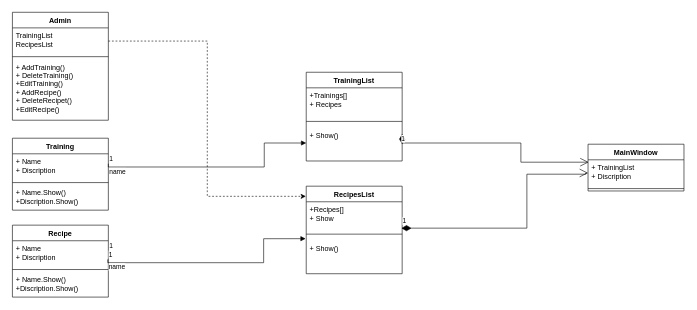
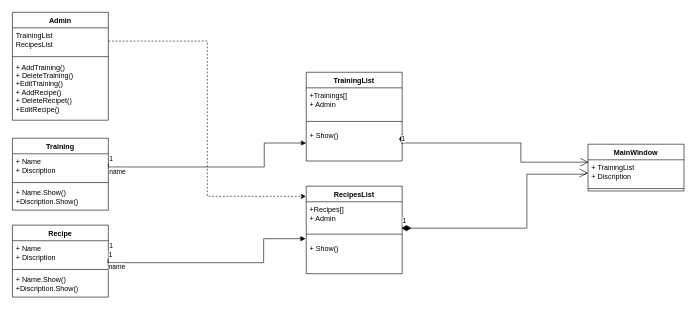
node "+Trainings[] + Recipes": label "+Trainings[] + Recipes" -> "+Trainings[] + Admin"
node "+Recipes[] + Show": label "+Recipes[] + Show" -> "+Recipes[] + Admin"
